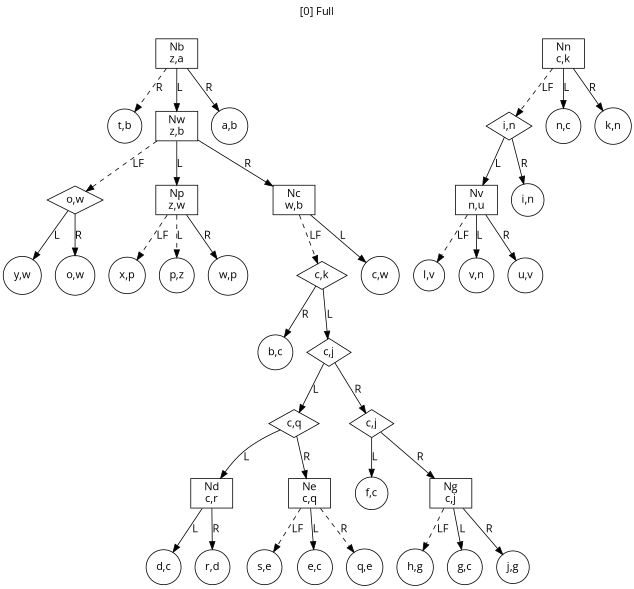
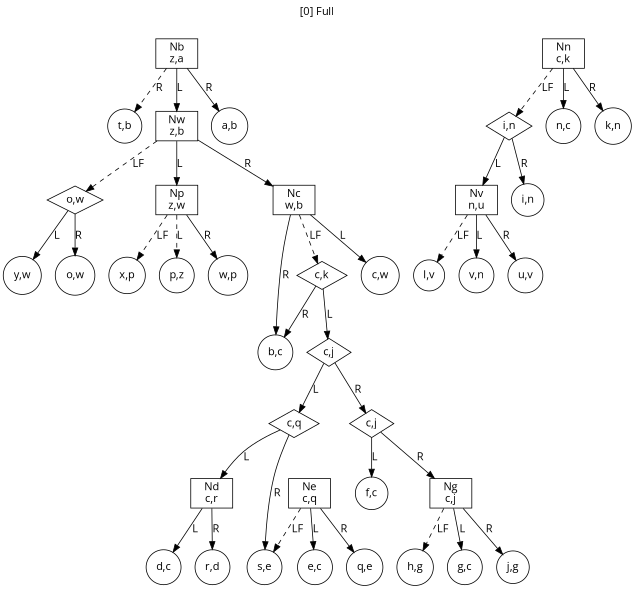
edge "Nc w,b" -> "b,c": added, label "R"
edge "c,q" -> "Ne c,q": now "c,q" -> "s,e"
edge "Ne c,q" -> "q,e": style dashed -> solid
